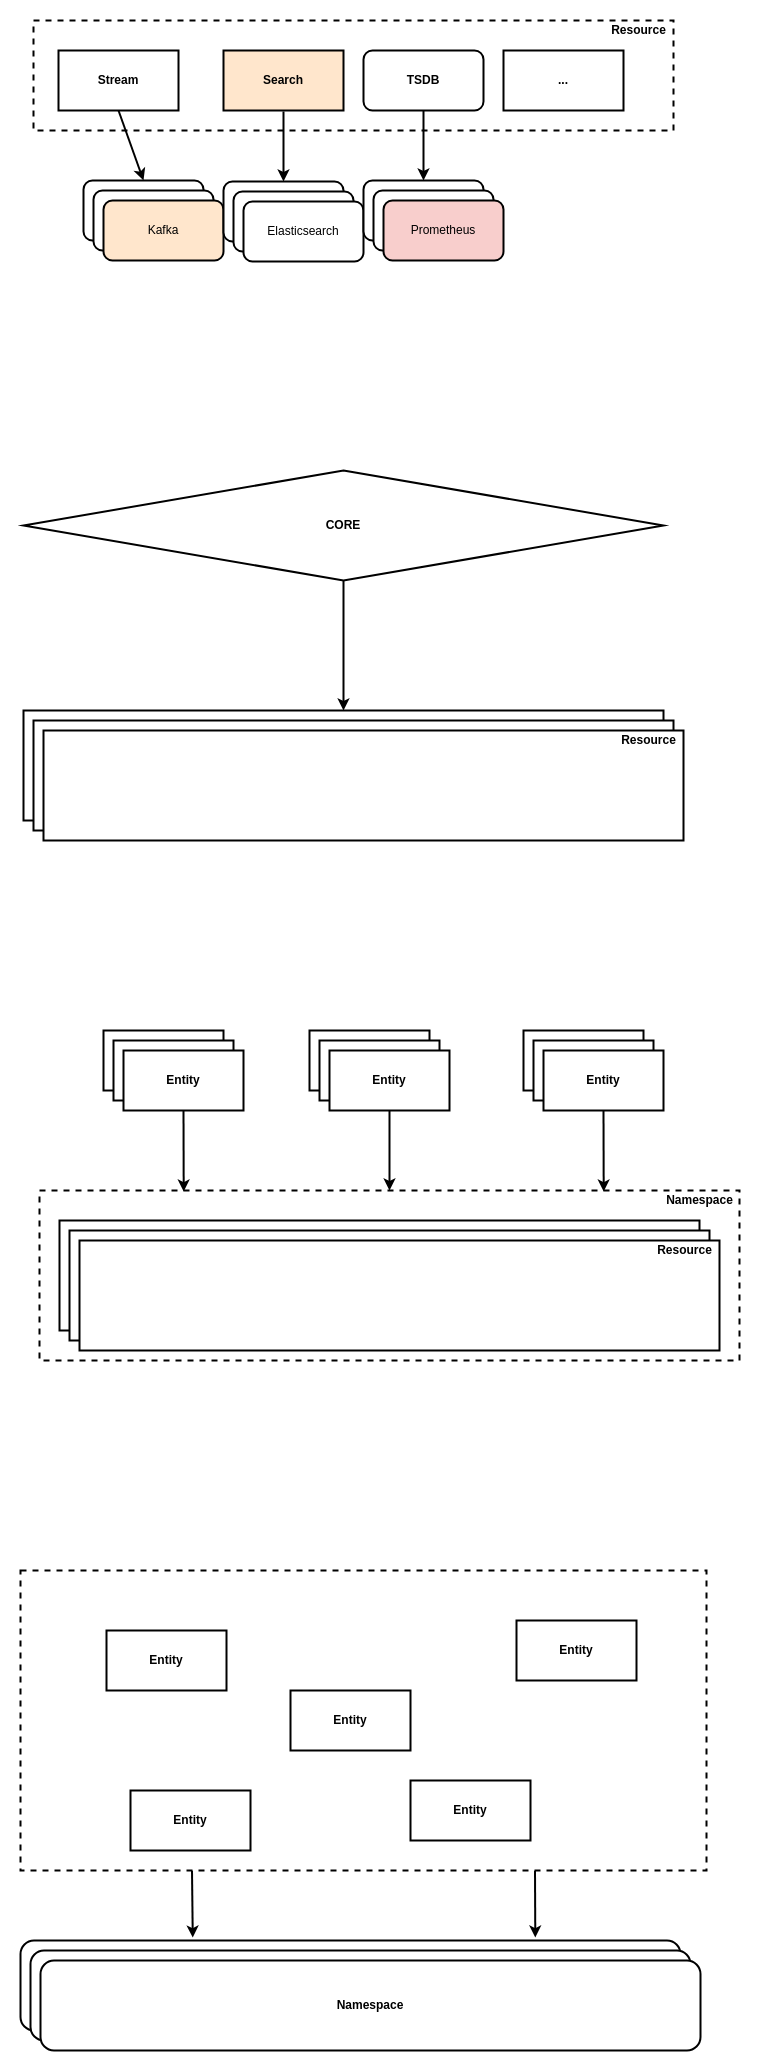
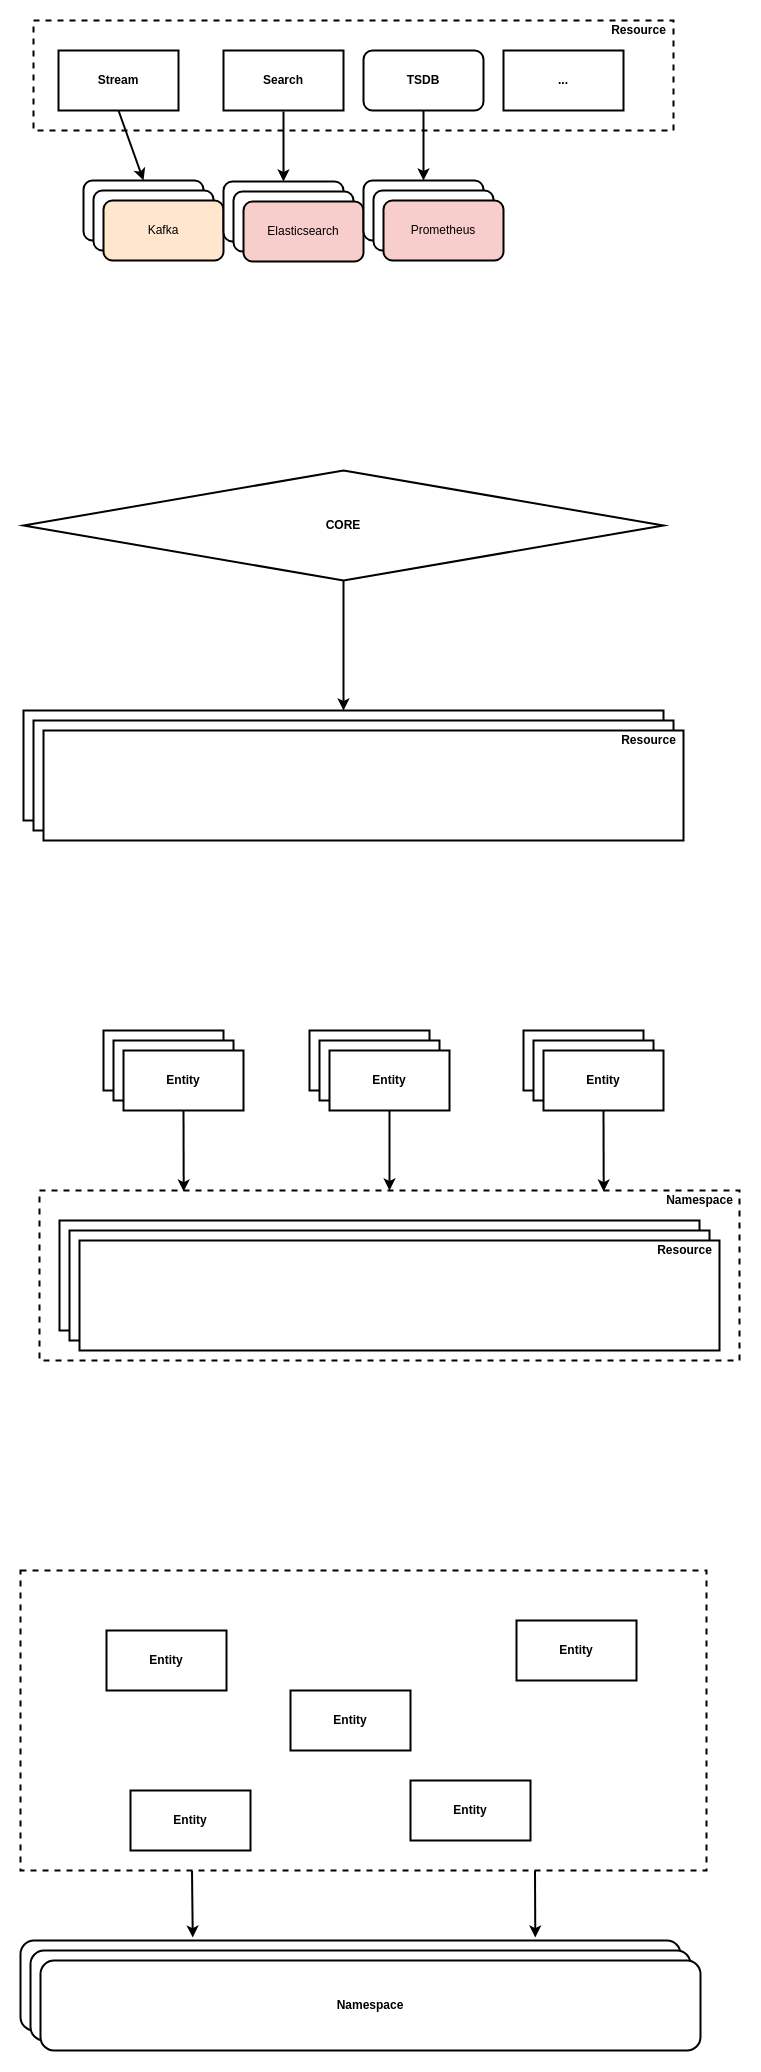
node "Search": fillcolor #ffe6cc -> #ffffff
node "Elasticsearch": fillcolor #ffffff -> #f8cecc
